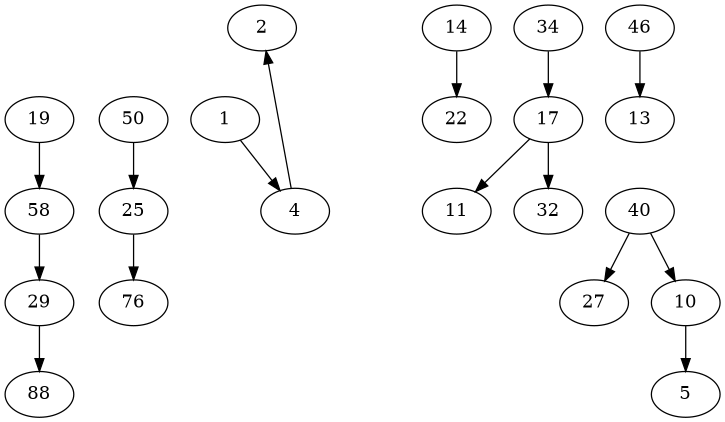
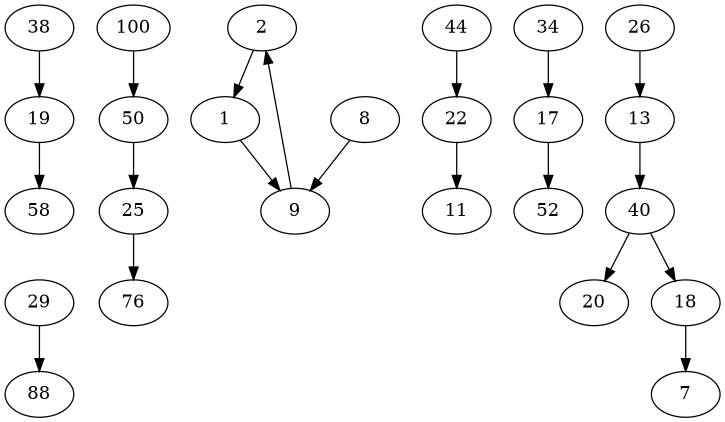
node "38": added
node "100": added
node "14": label "14" -> "44"
node "46": label "46" -> "26"
edge "2" -> "1": added
node "8": added
edge "13" -> "40": added
edge "17" -> "11": now "22" -> "11"
node "4": label "4" -> "9"
node "32": label "32" -> "52"
edge "58" -> "29": removed
node "27": label "27" -> "20"
node "10": label "10" -> "18"
node "5": label "5" -> "7"
